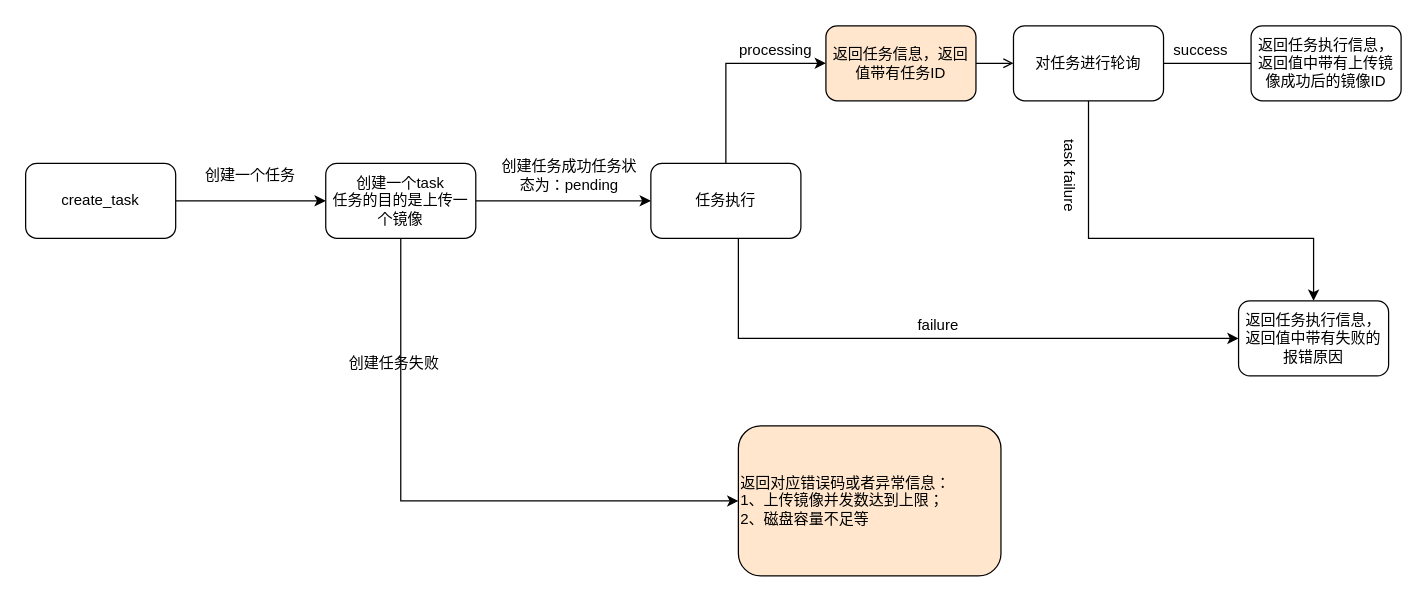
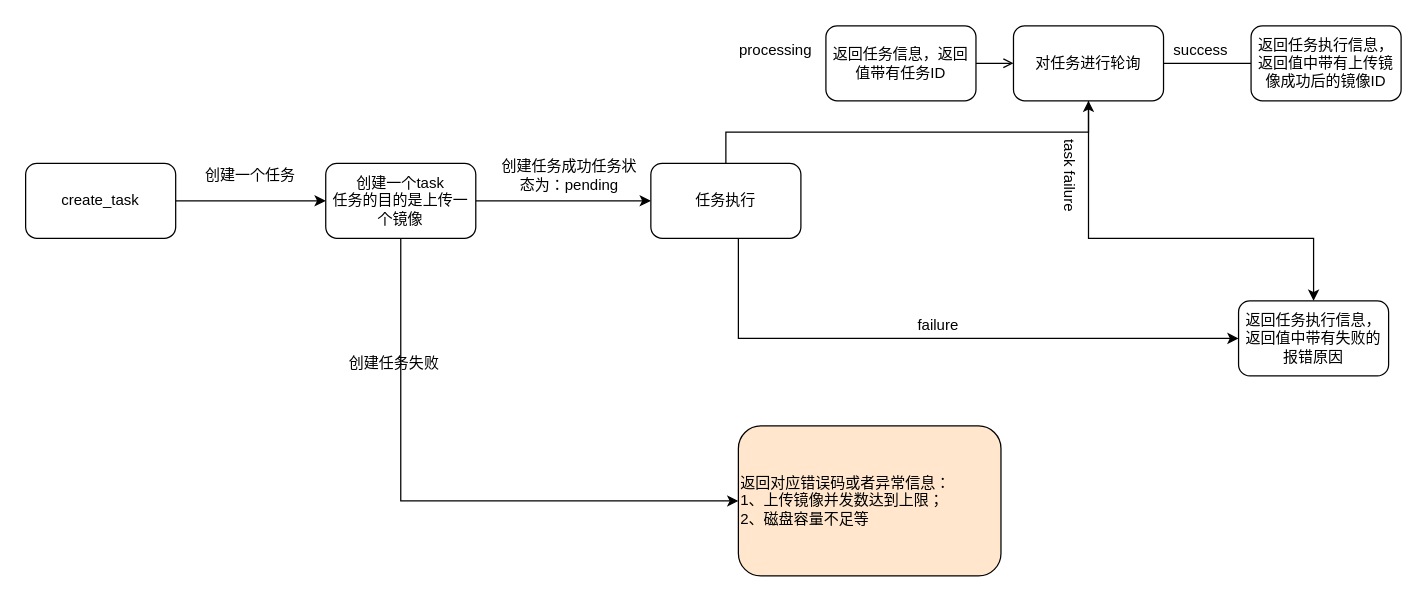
edge "任务执行" -> "返回任务信息，返回值带有任务ID": now "任务执行" -> "对任务进行轮询"
node "返回任务信息，返回值带有任务ID": fillcolor #ffe6cc -> #ffffff
